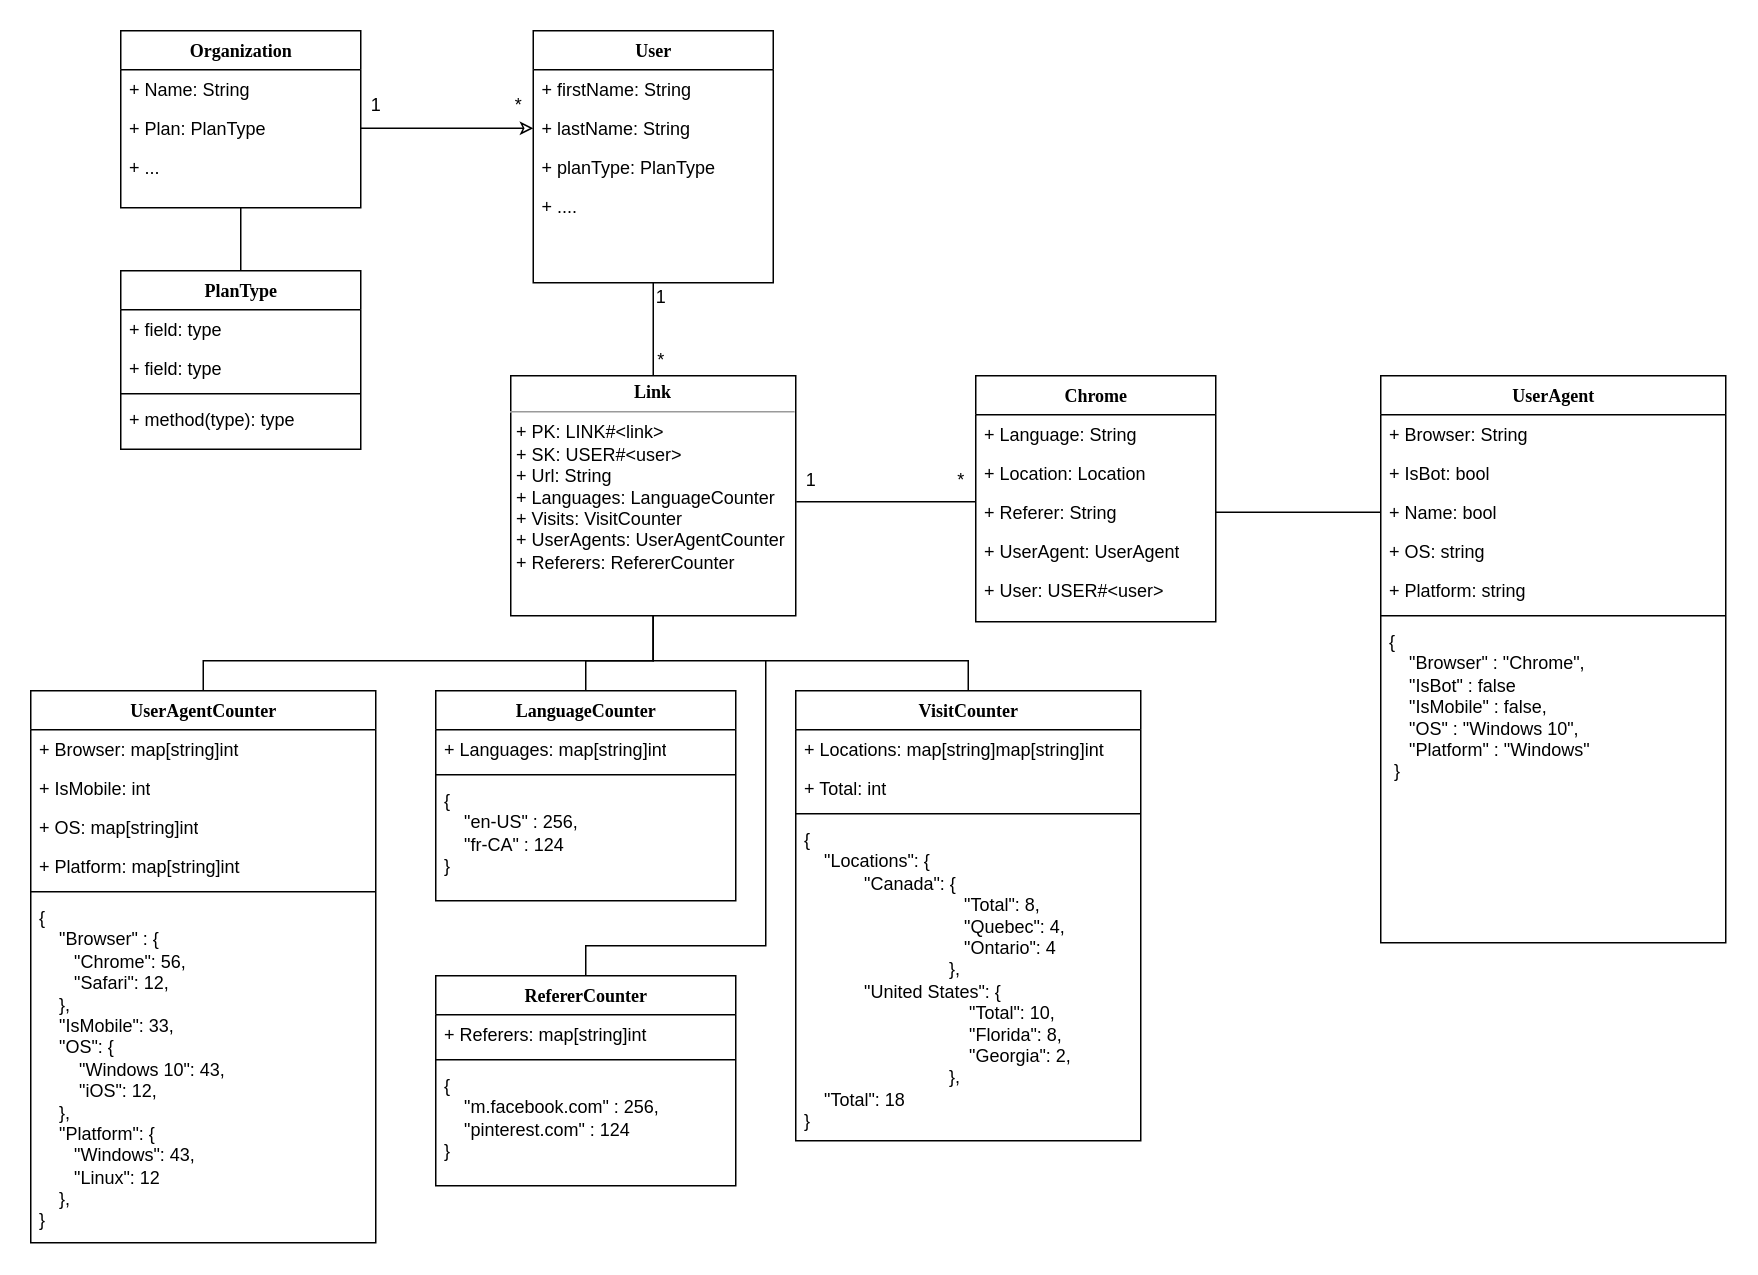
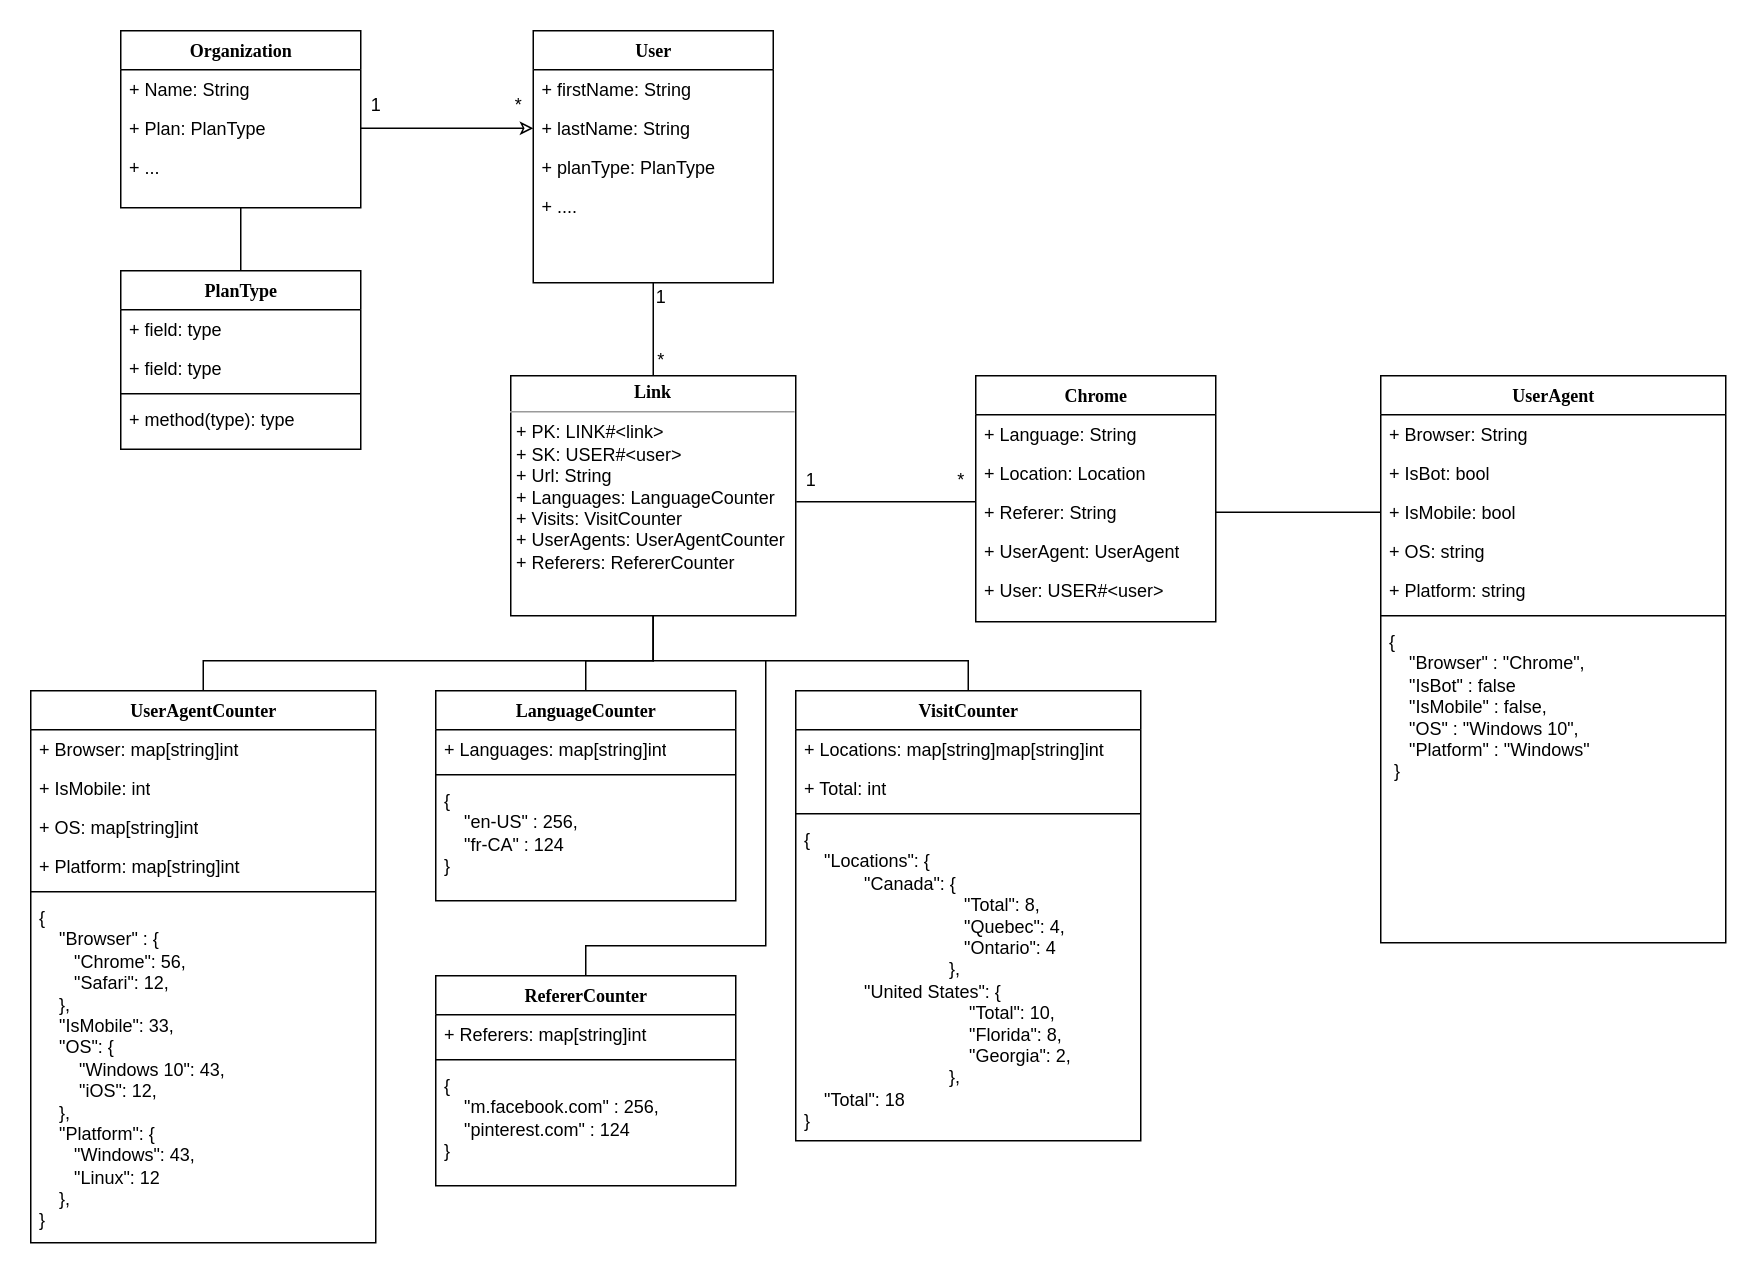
node "+ Name: bool": label "+ Name: bool" -> "+ IsMobile: bool"
